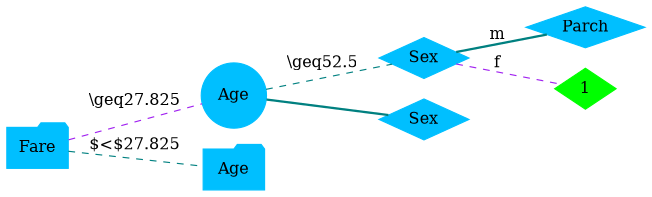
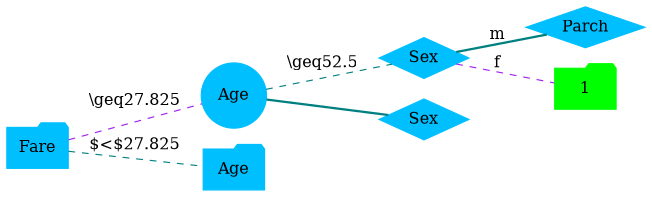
node "1": shape diamond -> folder
